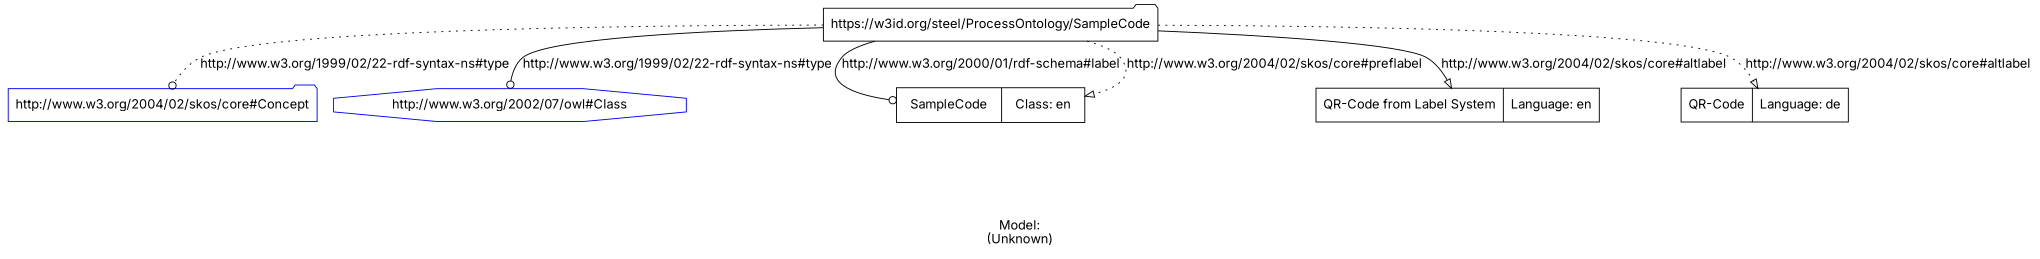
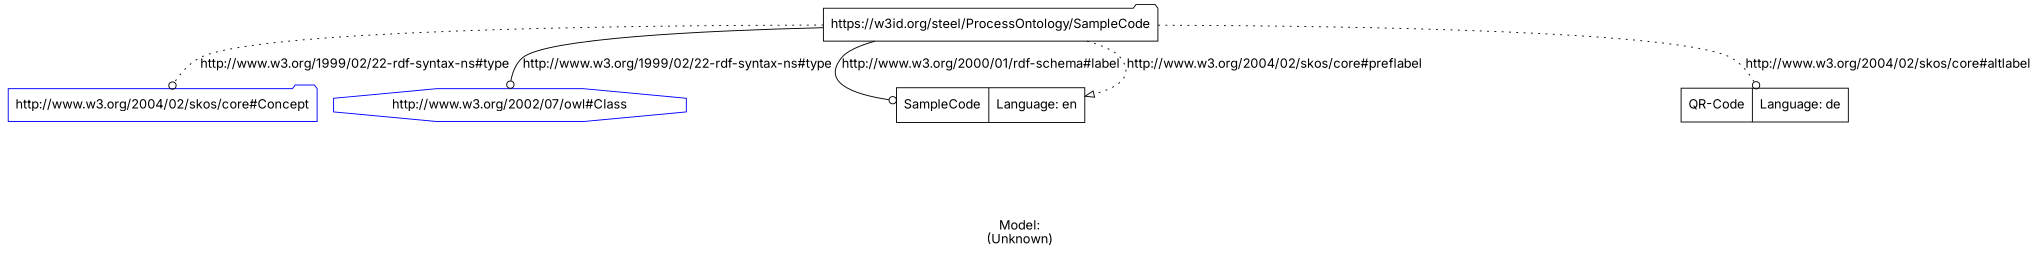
edge "https://w3id.org/steel/ProcessOntology/SampleCode" -> "QR-Code": arrowhead onormal -> odot
node "SampleCode": text "Class: en" -> "Language: en"
node "QR-Code from Label System": removed
